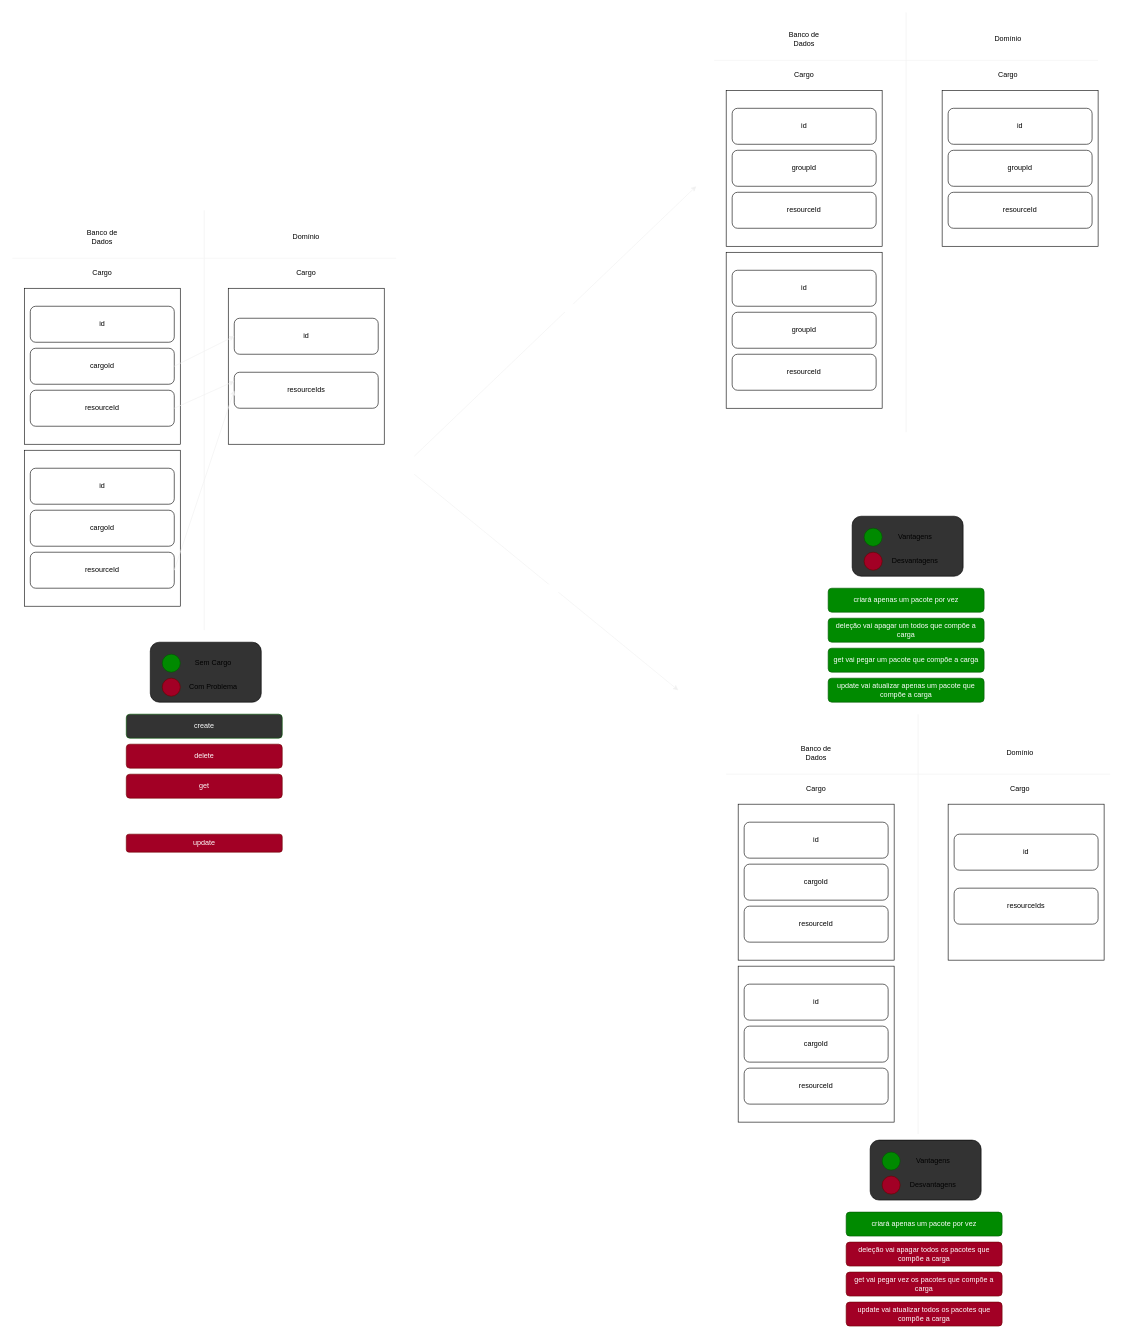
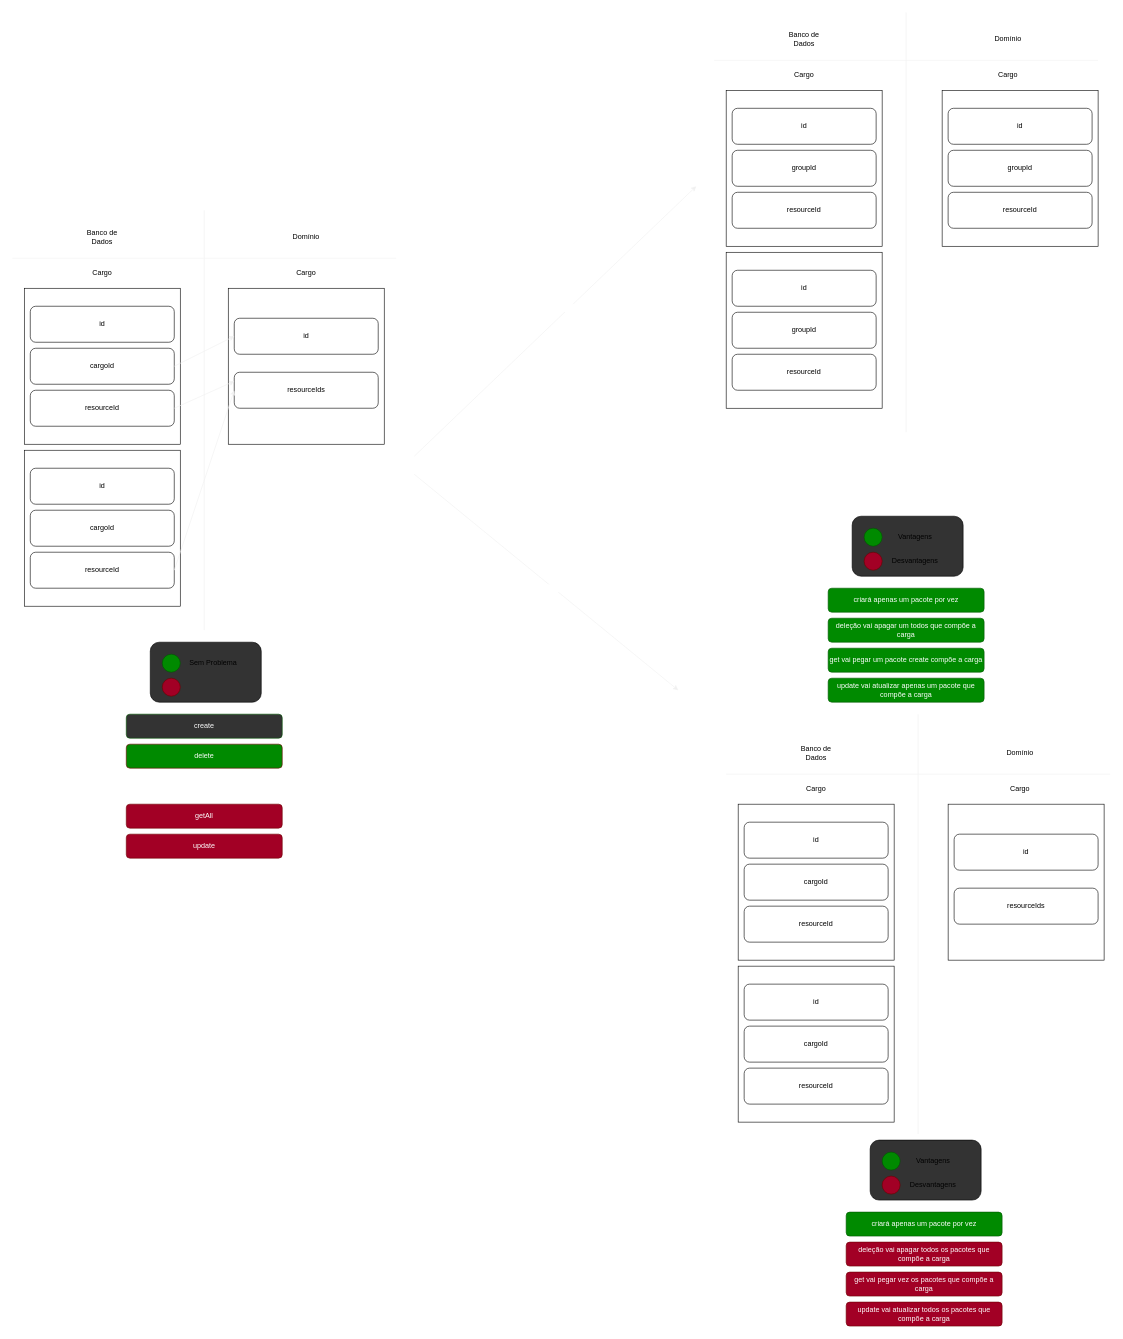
node "get vai pegar um pacote que compõe a carga": label "get vai pegar um pacote que compõe a carga" -> "get vai pegar um pacote create compõe a carga"
node "Sem Cargo": label "Sem Cargo" -> "Sem Problema"
node "Com Problema": removed
node "delete": fillcolor #a20025 -> #008a00
node "get": removed
node "getAll": added
node "update": size 156x18 -> 156x24
